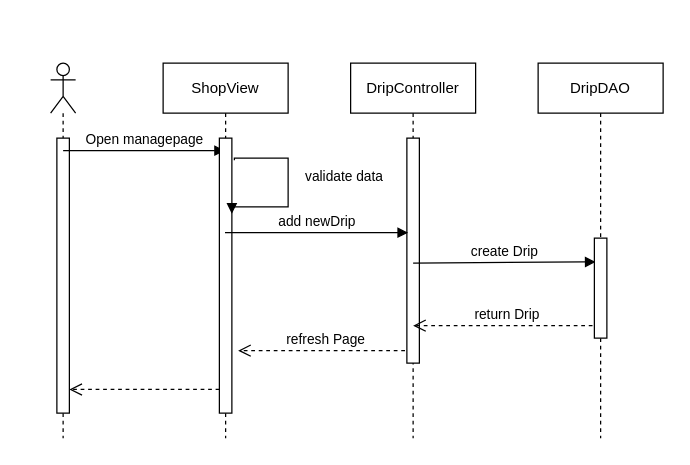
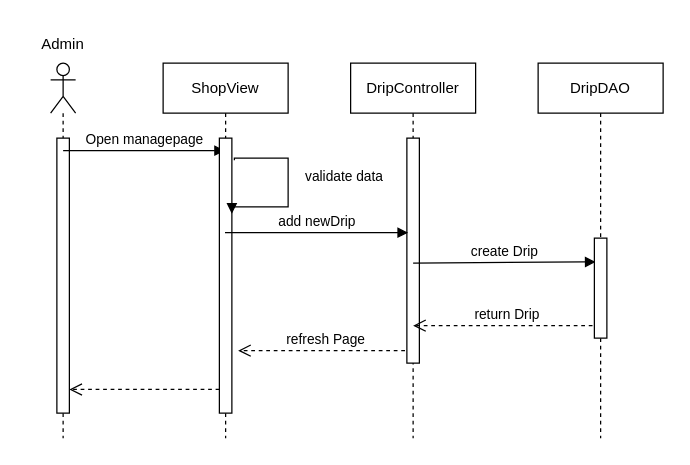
node "Admin": added
